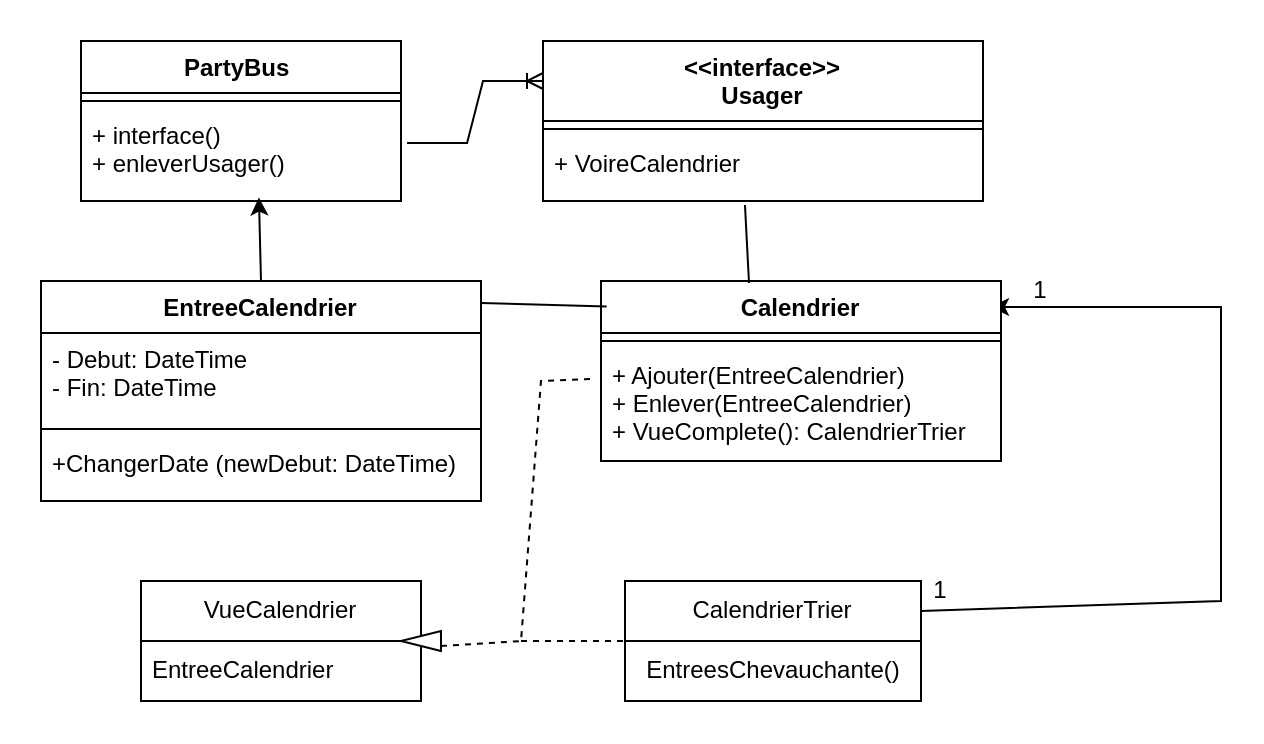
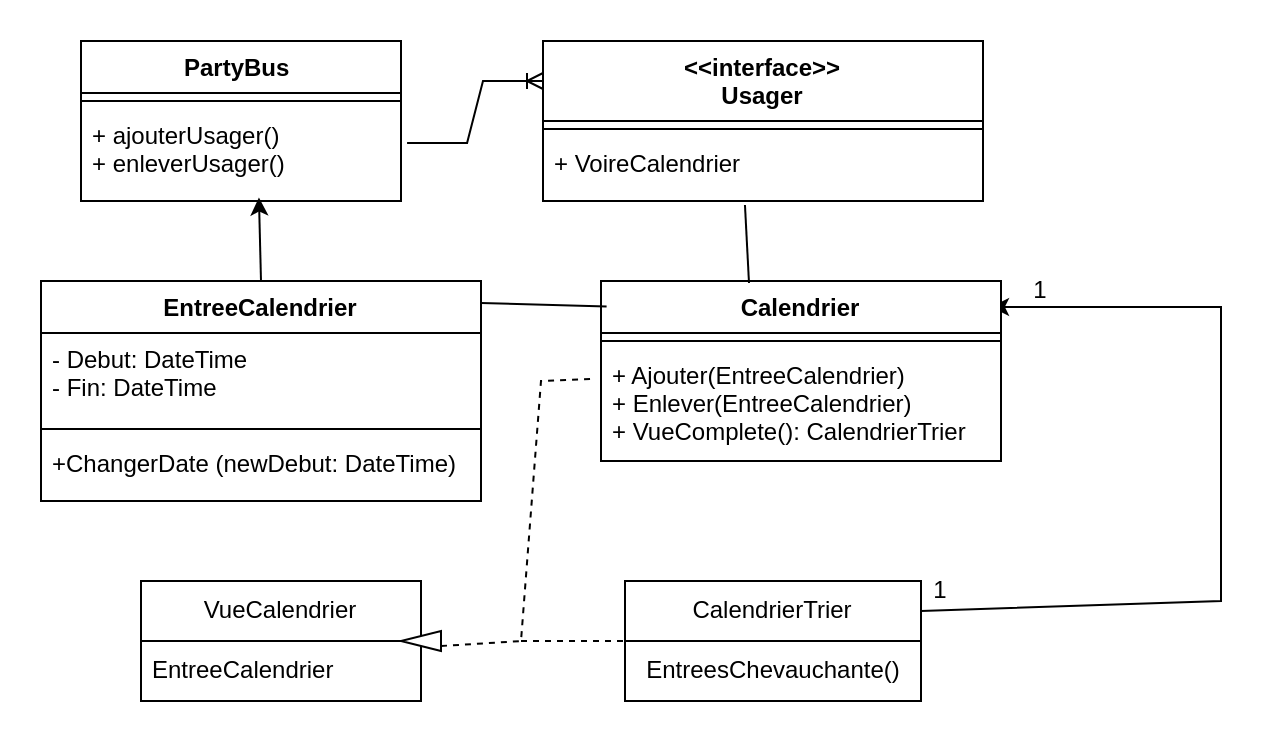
node "+ interface() + enleverUsager()": label "+ interface() + enleverUsager()" -> "+ ajouterUsager() + enleverUsager()"
